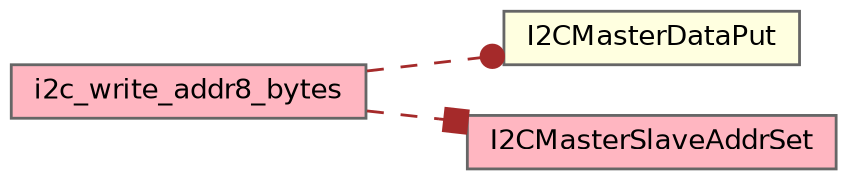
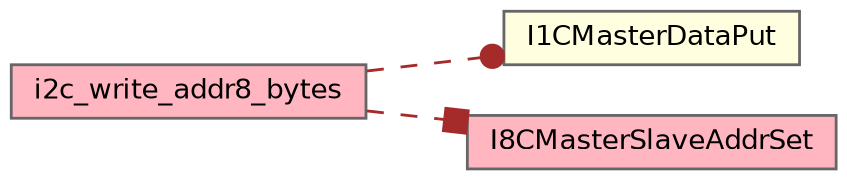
node "I2CMasterDataPut": label "I2CMasterDataPut" -> "I1CMasterDataPut"
node "I2CMasterSlaveAddrSet": label "I2CMasterSlaveAddrSet" -> "I8CMasterSlaveAddrSet"
